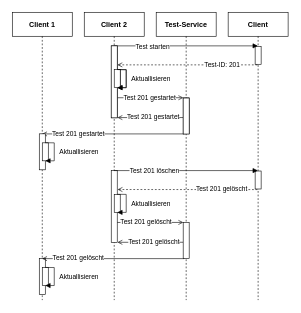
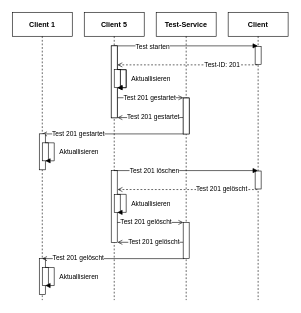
node "Client 2": label "Client 2" -> "Client 5"
